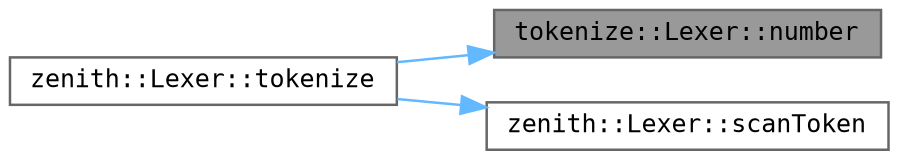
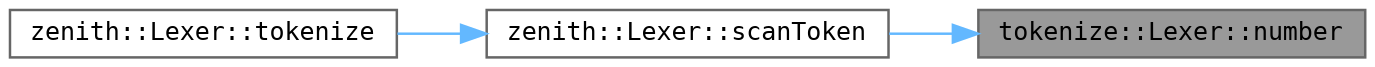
edge "zenith::Lexer::tokenize" -> "tokenize::Lexer::number": now "zenith::Lexer::scanToken" -> "tokenize::Lexer::number"
